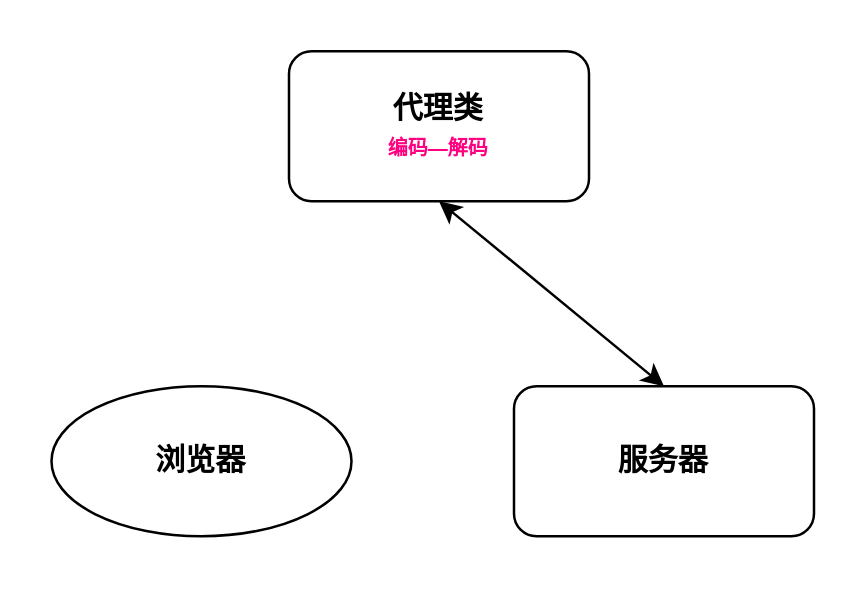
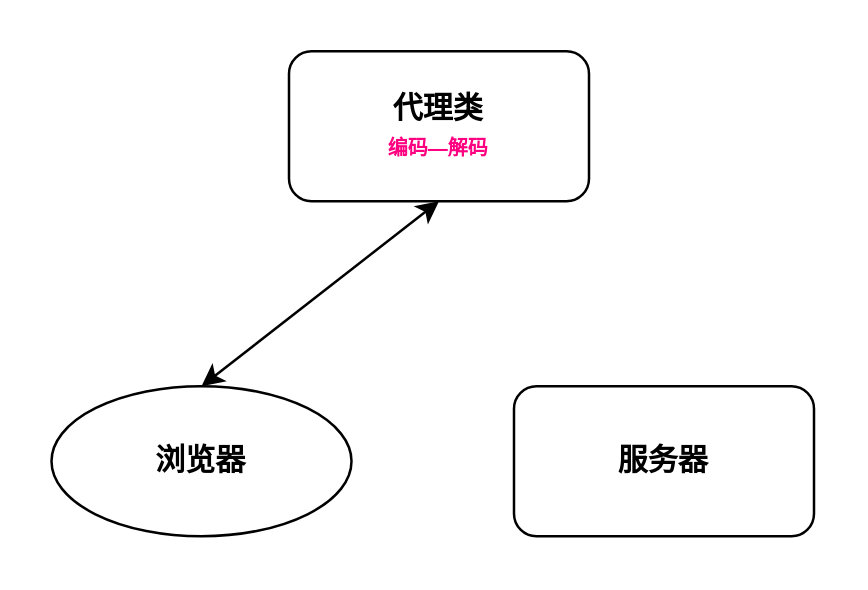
edge "代理类 编码—解码" -- "浏览器": added
edge "代理类 编码—解码" -- "服务器": removed
